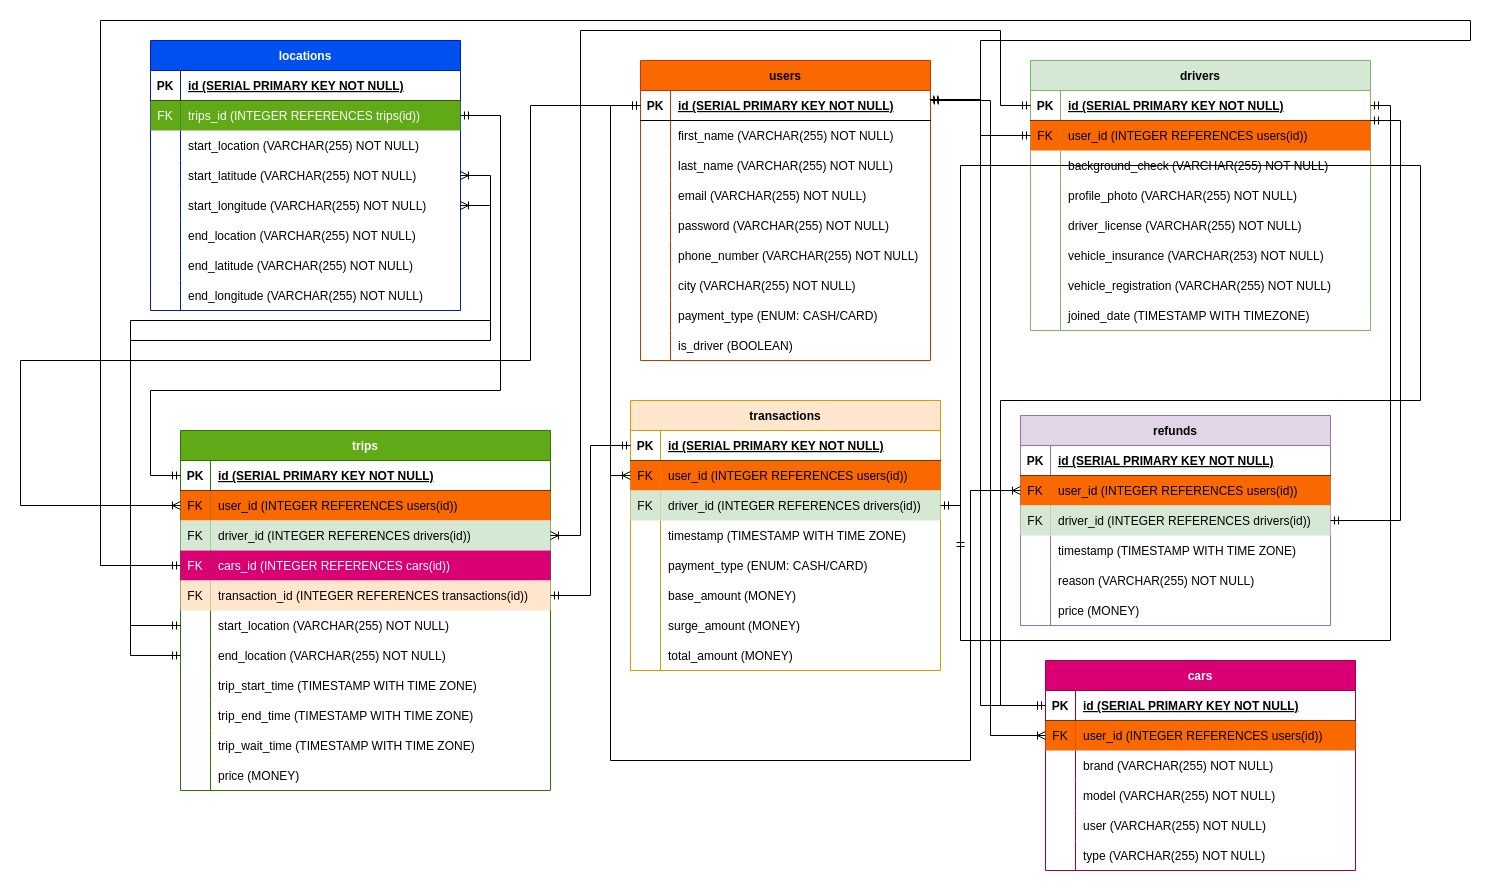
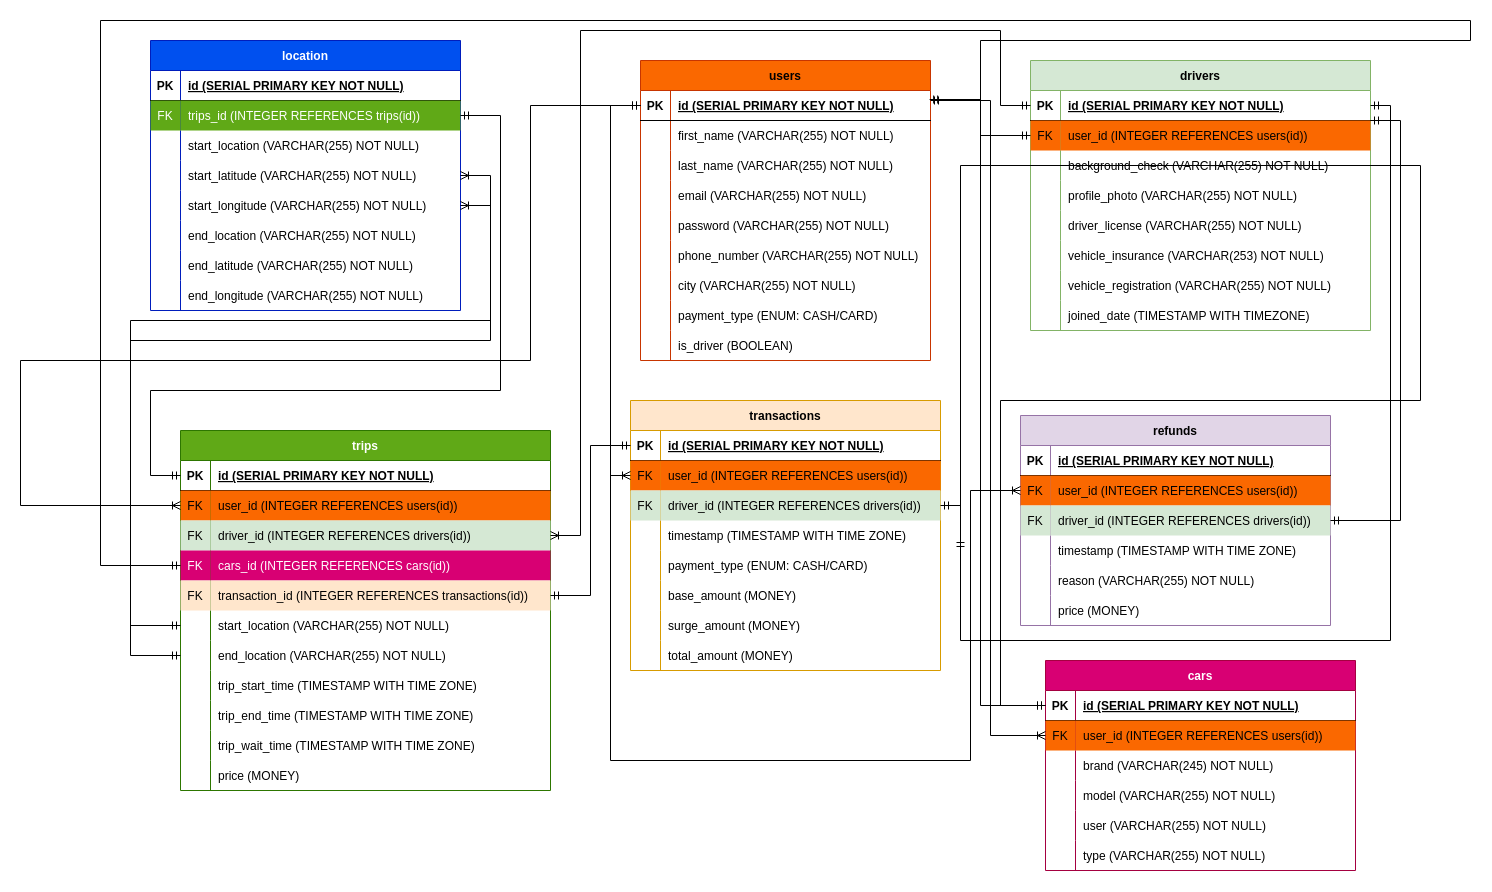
node "locations": label "locations" -> "location"
node "brand (VARCHAR(255) NOT NULL)": label "brand (VARCHAR(255) NOT NULL)" -> "brand (VARCHAR(245) NOT NULL)"
